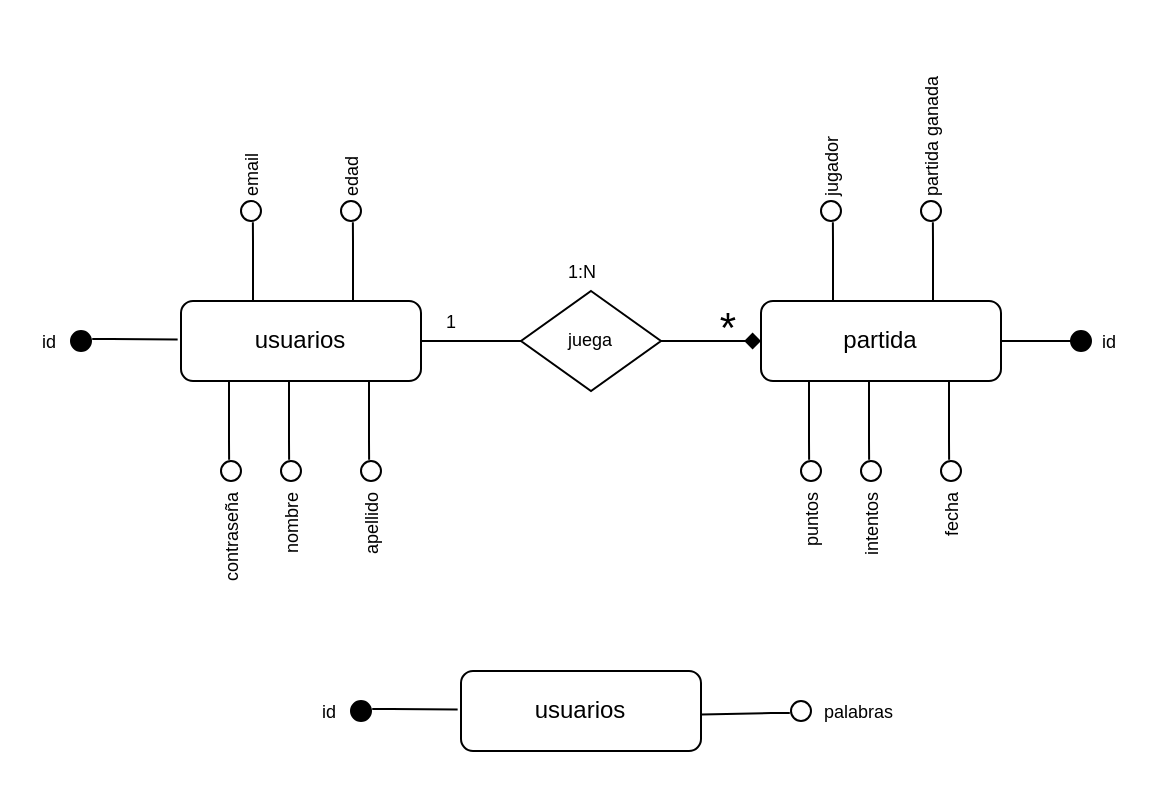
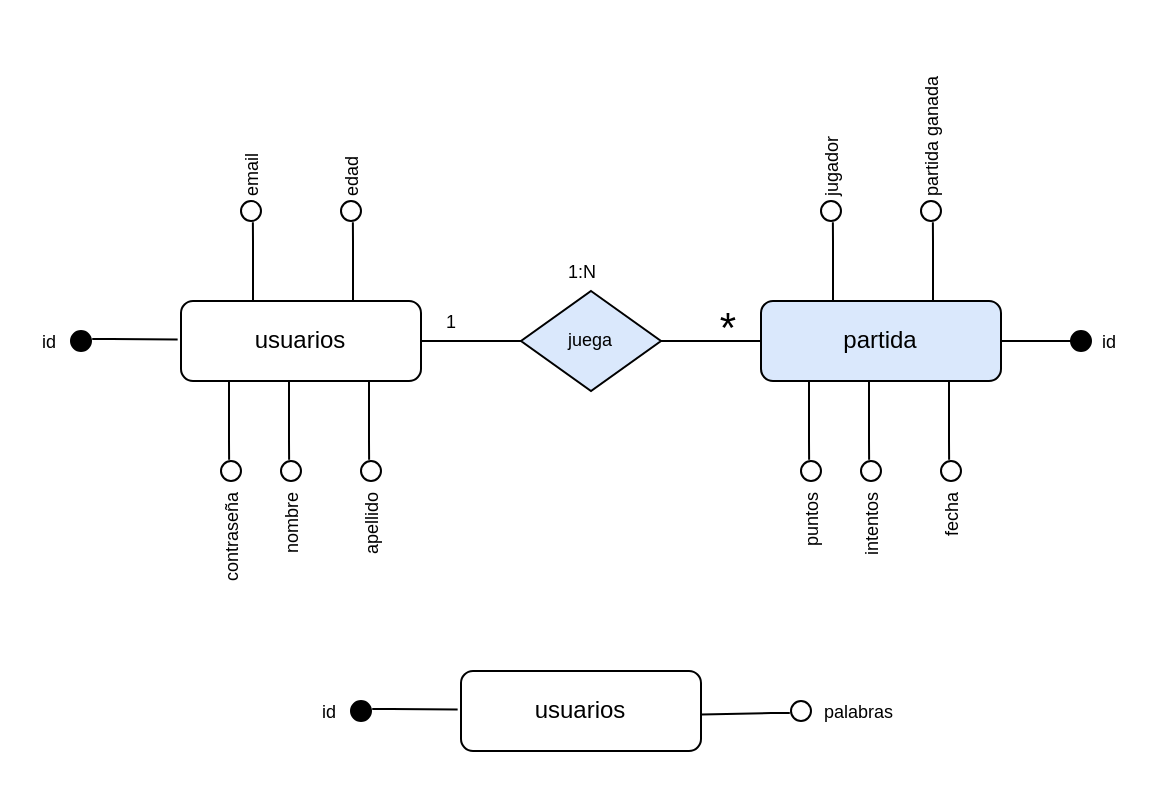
node "juega": fillcolor #ffffff -> #dae8fc
edge "juega" -> "partida": arrowhead diamond -> none
node "partida": fillcolor #ffffff -> #dae8fc
